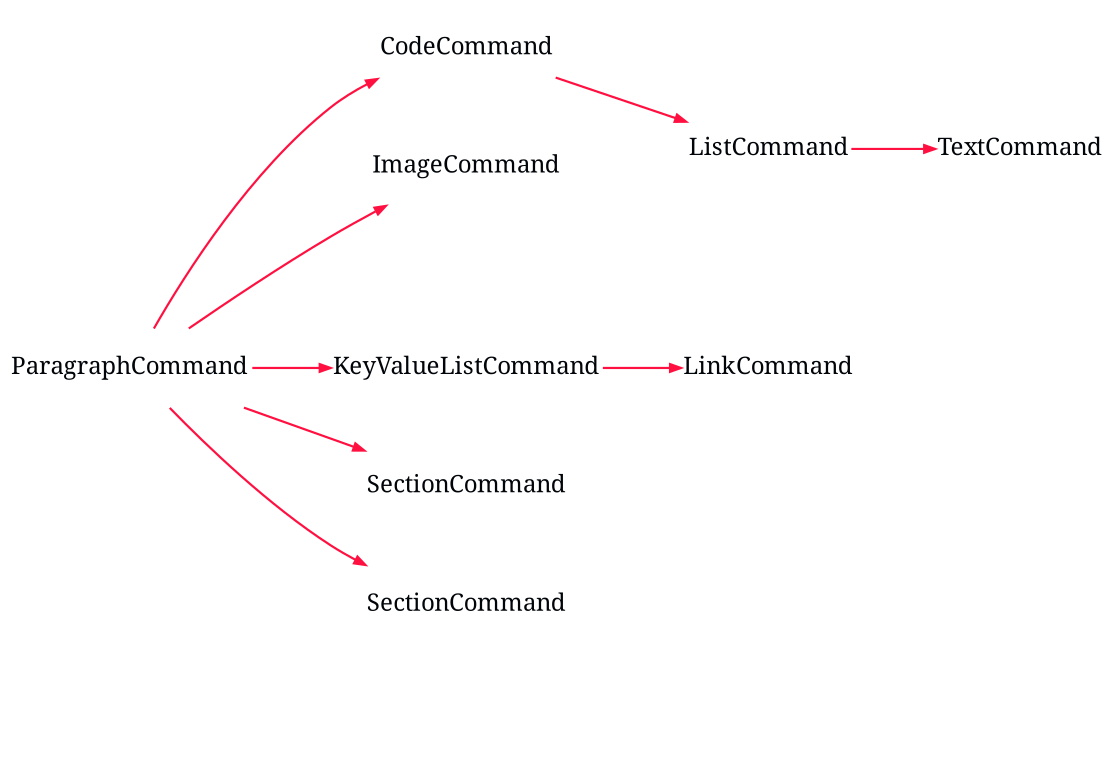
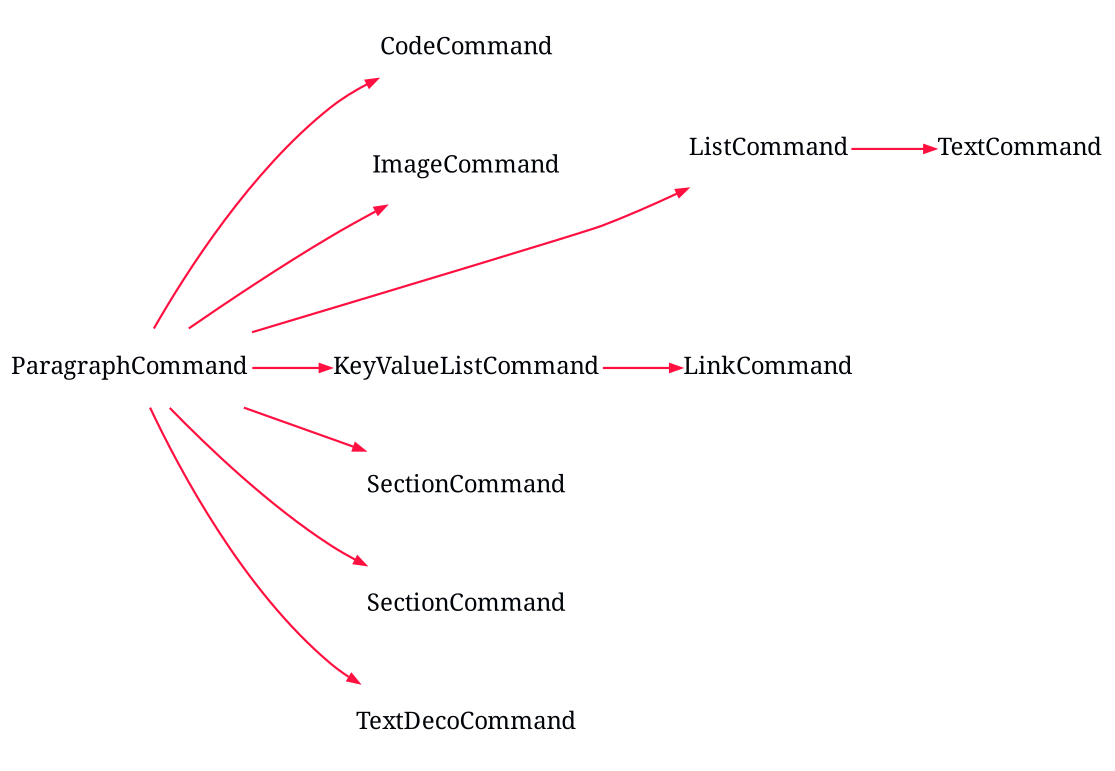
edge "CodeCommand" -> "ListCommand": now "ParagraphCommand" -> "ListCommand"
node "TextDecoCommand": added
